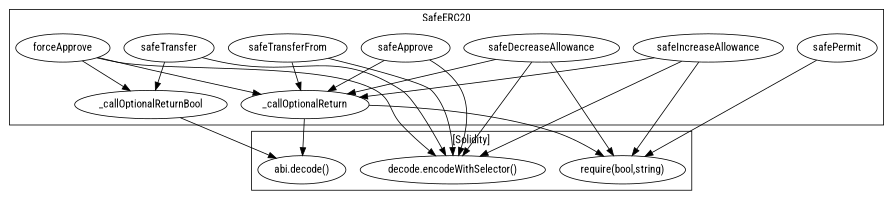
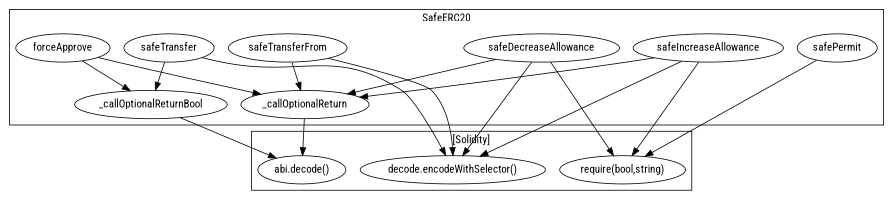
node "safeApprove": removed
edge "forceApprove" -> "decode.encodeWithSelector()": removed
edge "_callOptionalReturn" -> "require(bool,string)": removed
